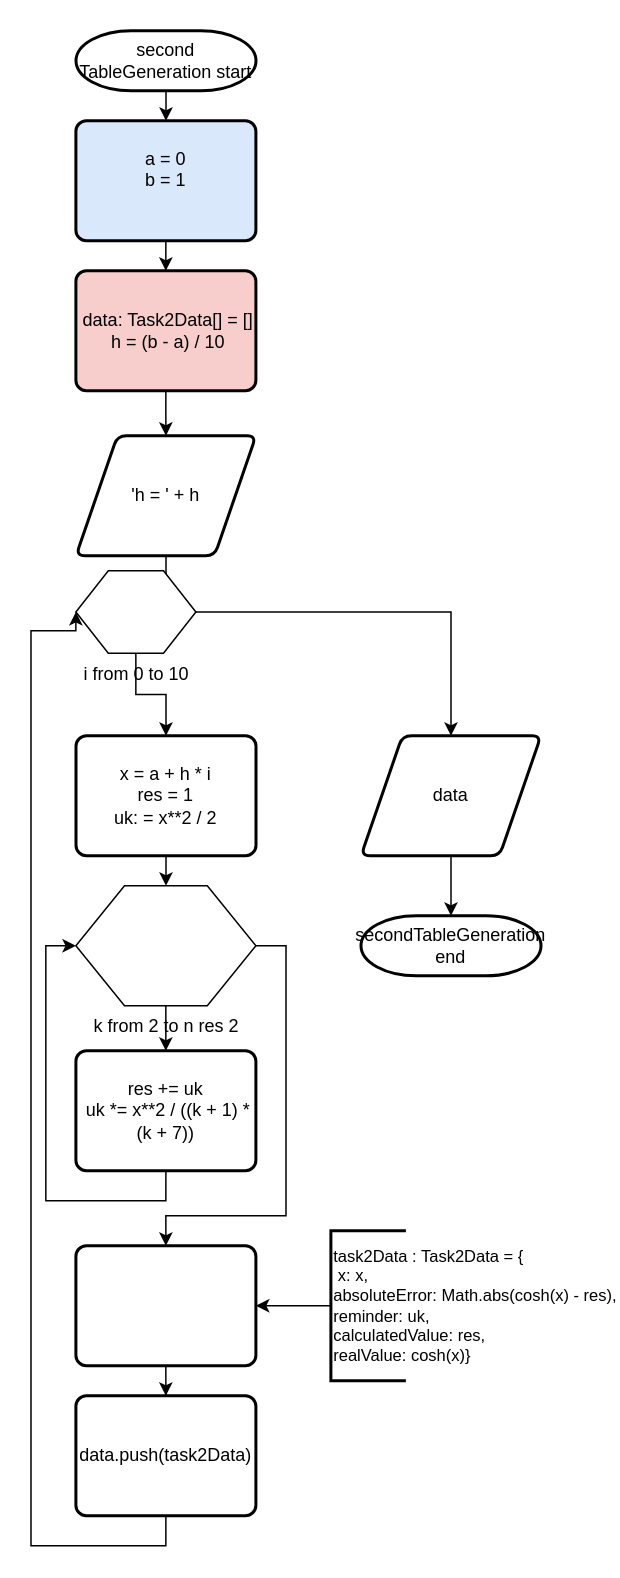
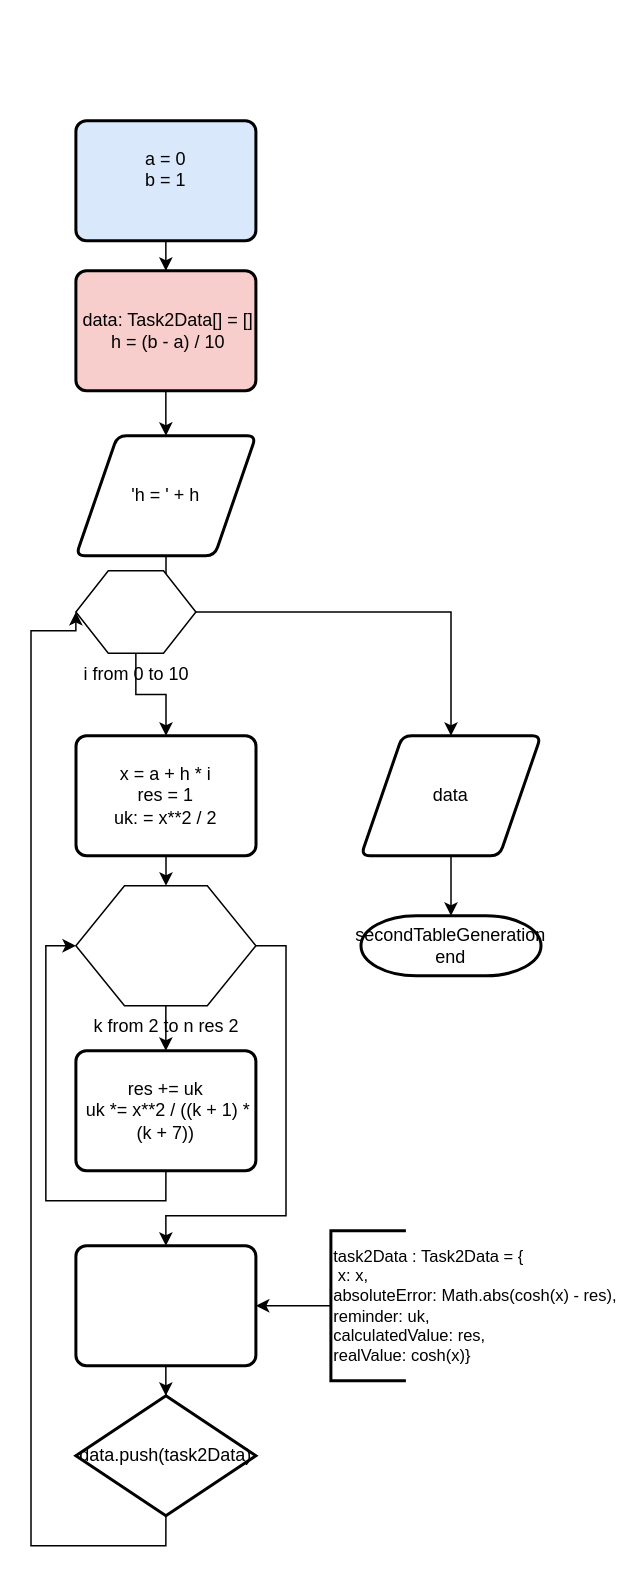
node "second TableGeneration start": removed
edge "second TableGeneration start" -> "a = 0 b = 1": removed
node "data.push(task2Data)": shape rounded rectangle -> diamond
